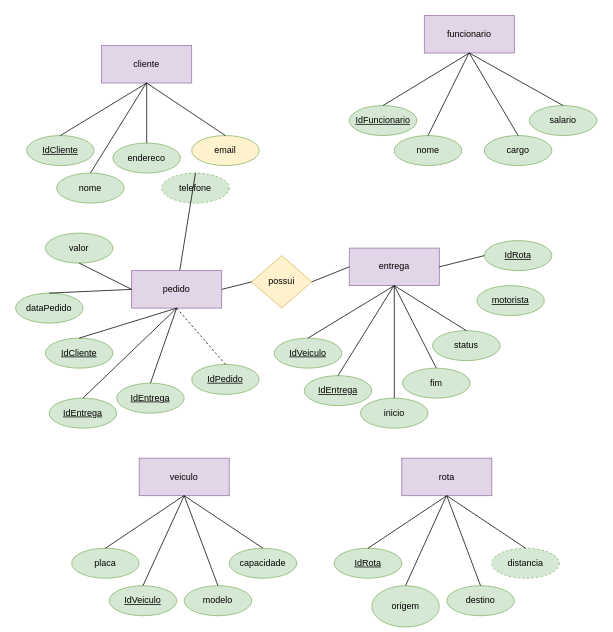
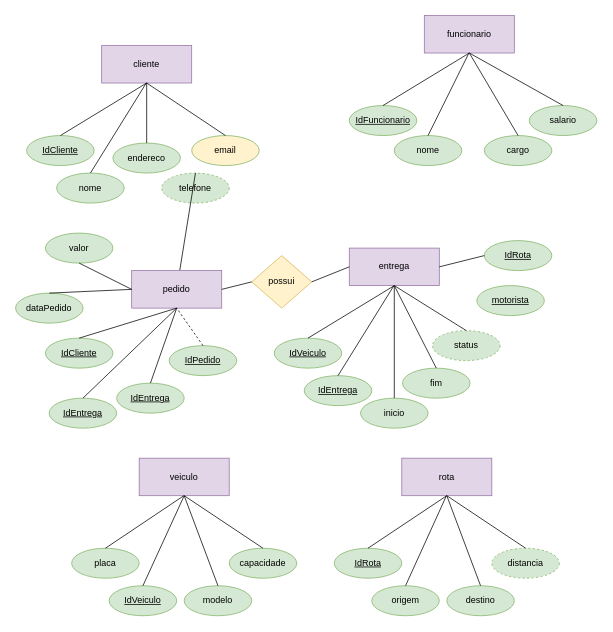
node "status": style solid -> dashed
node "IdPedido": moved (225, 379) -> (203, 360)
node "origem": size 68x41 -> 68x30
